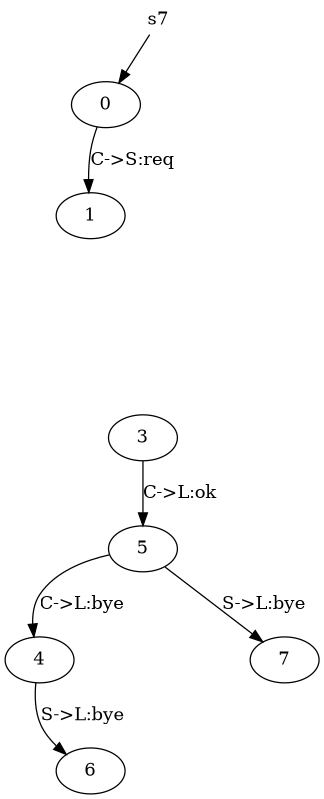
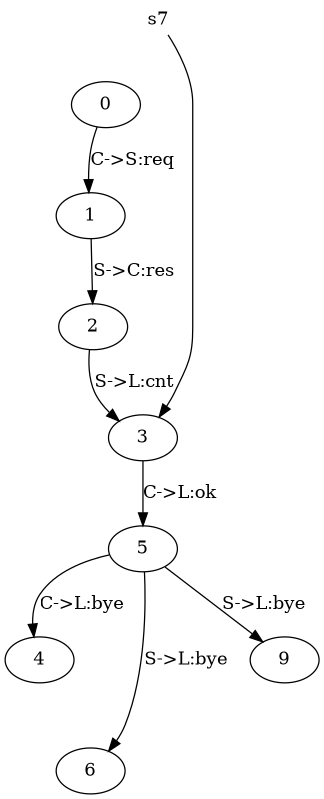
edge "s7" -> "0": now "s7" -> "3"
node "2": added
node "7": label "7" -> "9"
edge "4" -> "6": now "5" -> "6"
